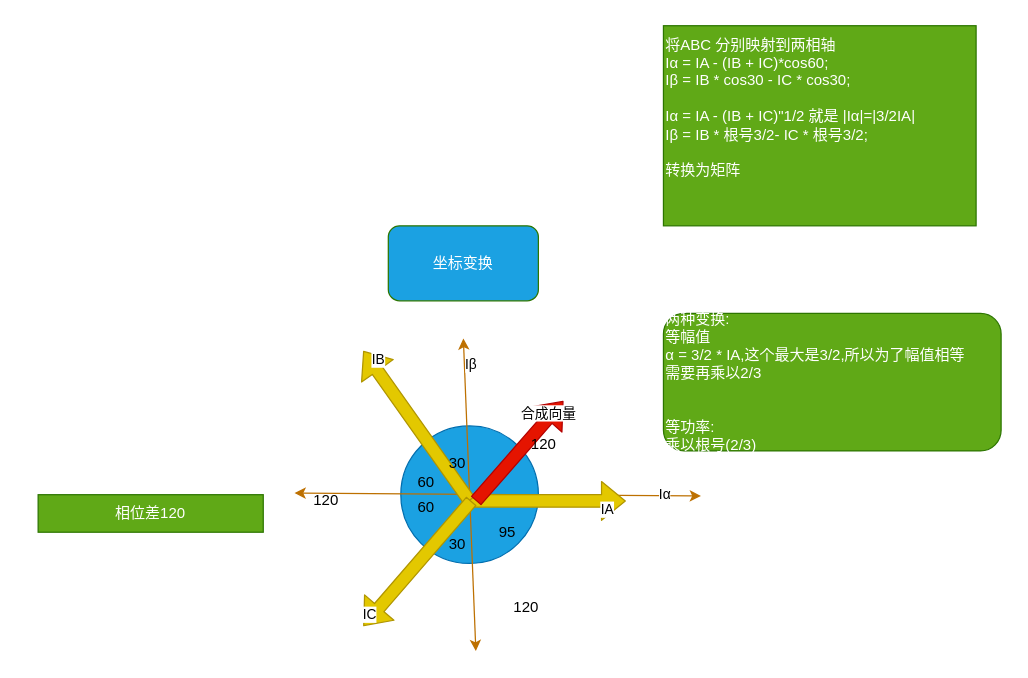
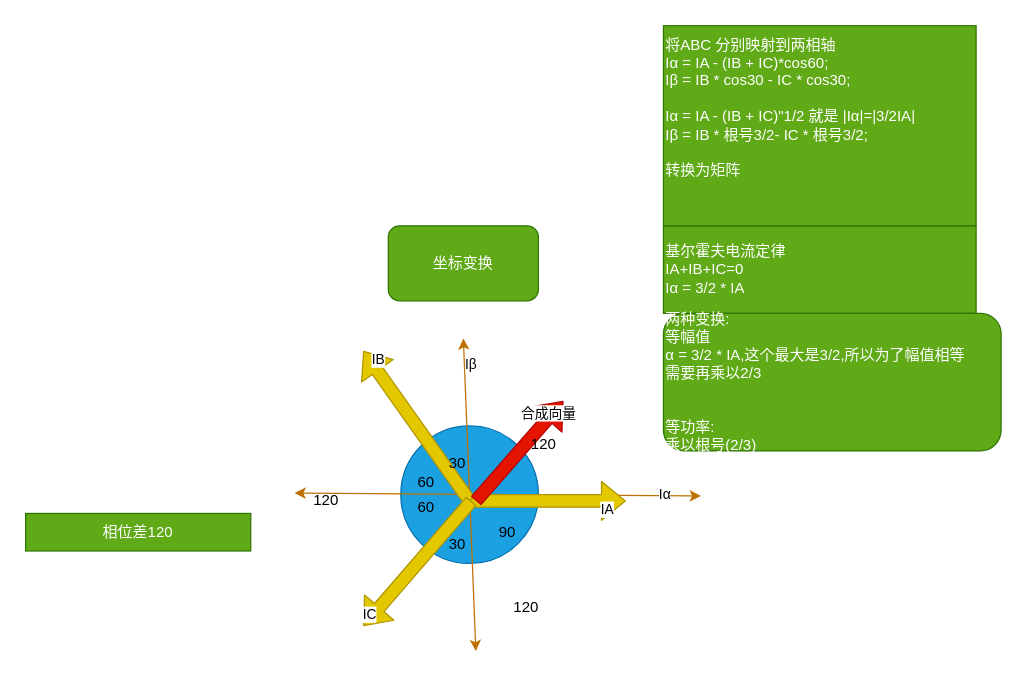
node "坐标变换": fillcolor #1ba1e2 -> #60a917
node "基尔霍夫电流定律 IA+IB+IC=0 Iα = 3/2 * IA": added
node "相位差120": moved (151, 513) -> (138, 532)
node "95": label "95" -> "90"
